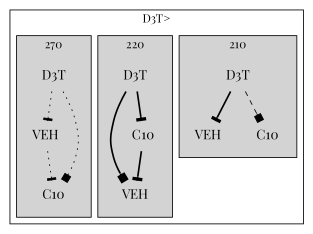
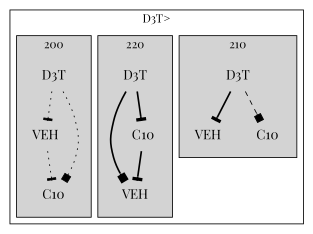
cluster "270": label "270" -> "200"
